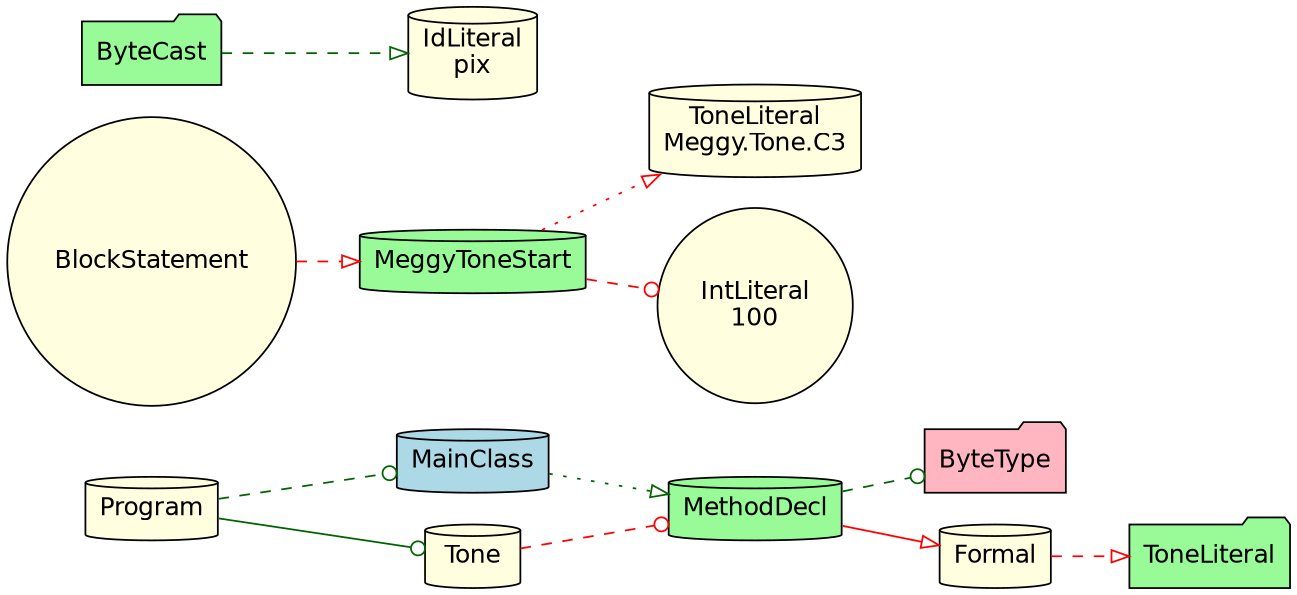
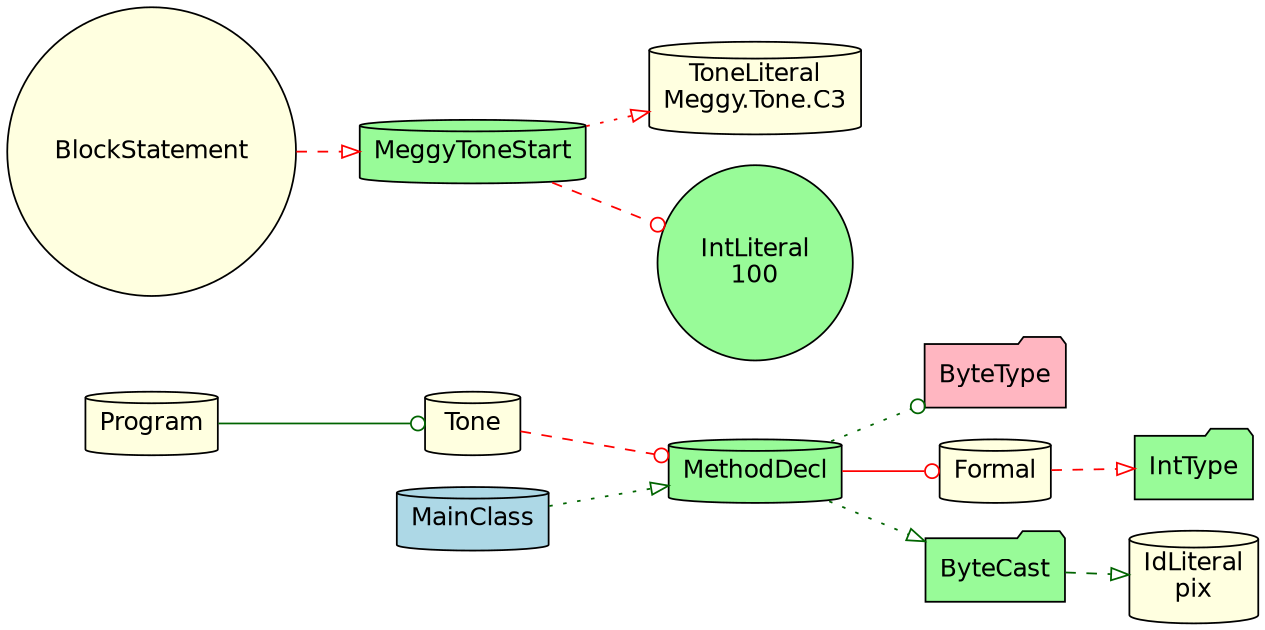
node "IntLiteral 100": fillcolor lightyellow -> palegreen
edge "MethodDecl" -> "ByteType": style dashed -> dotted
edge "Program" -> "MainClass": removed
edge "MethodDecl" -> "ByteCast": added
edge "MethodDecl" -> "Formal": arrowhead onormal -> odot
node "ToneLiteral": label "ToneLiteral" -> "IntType"
